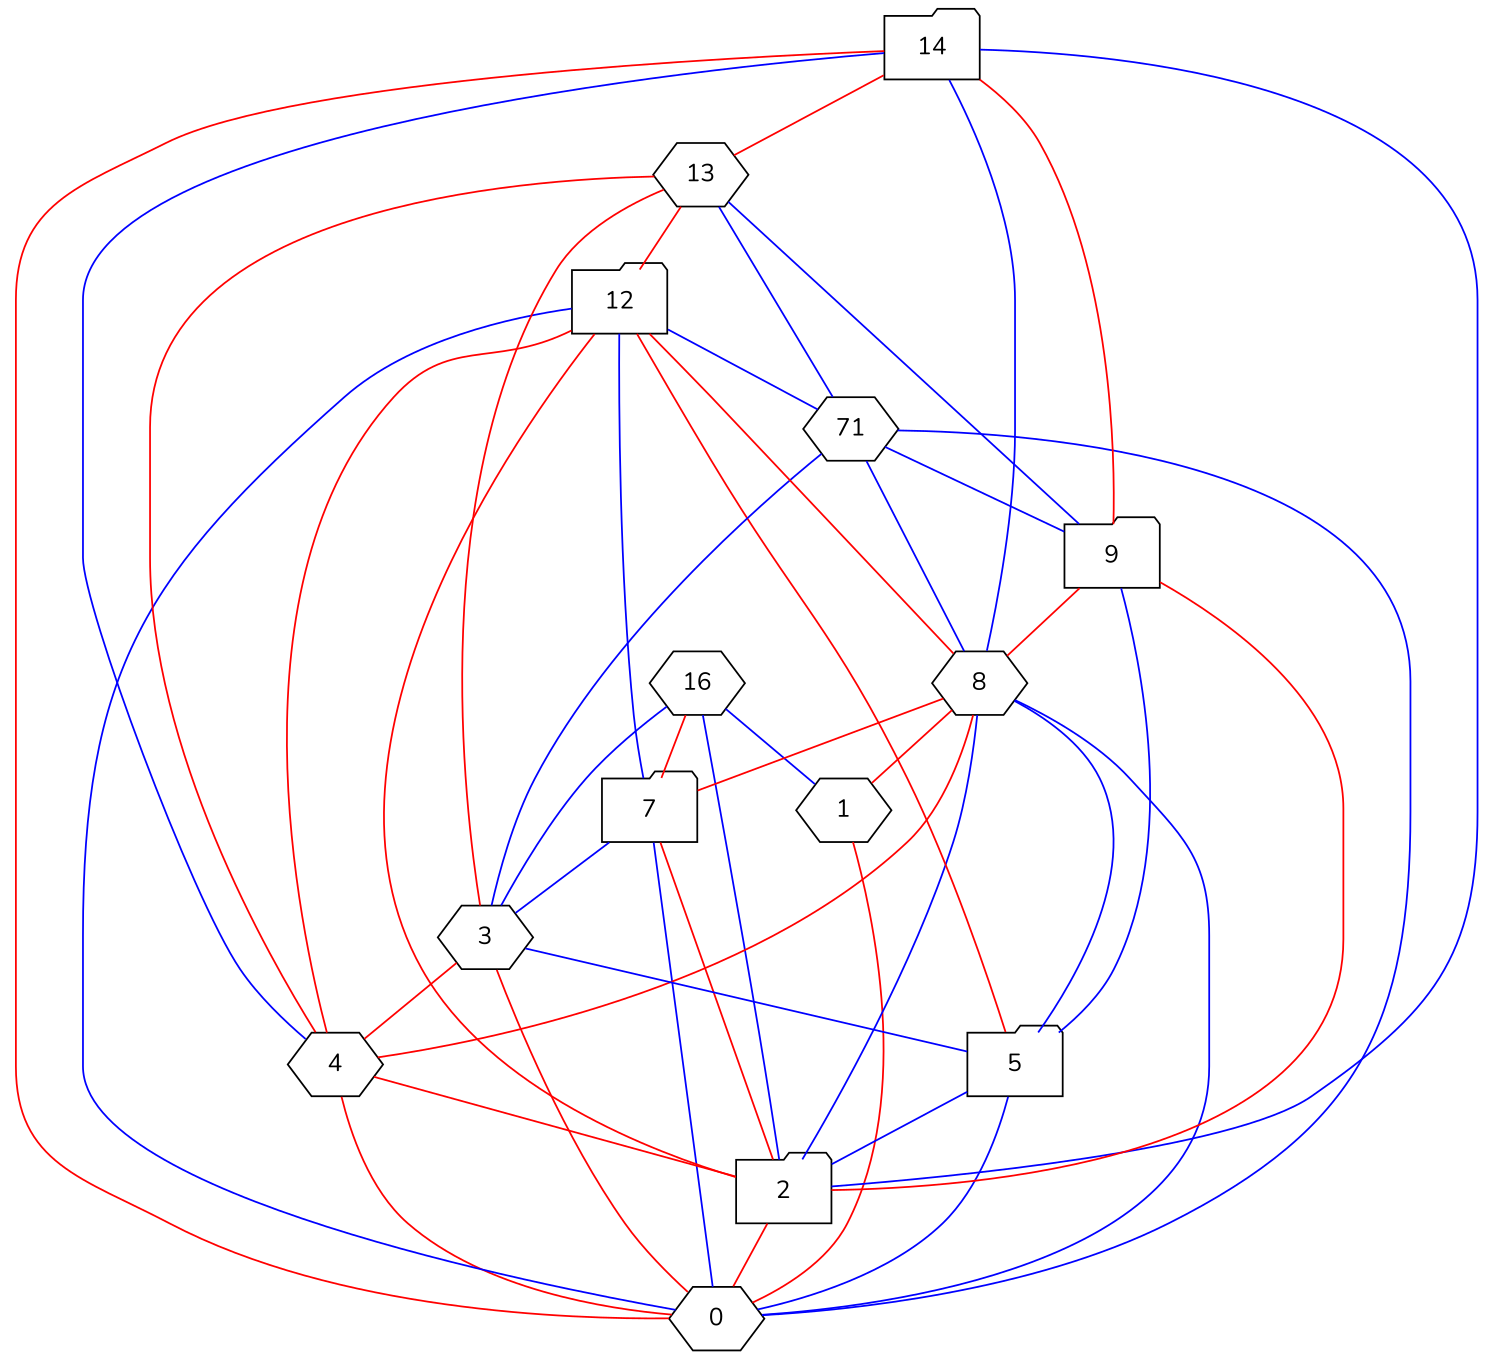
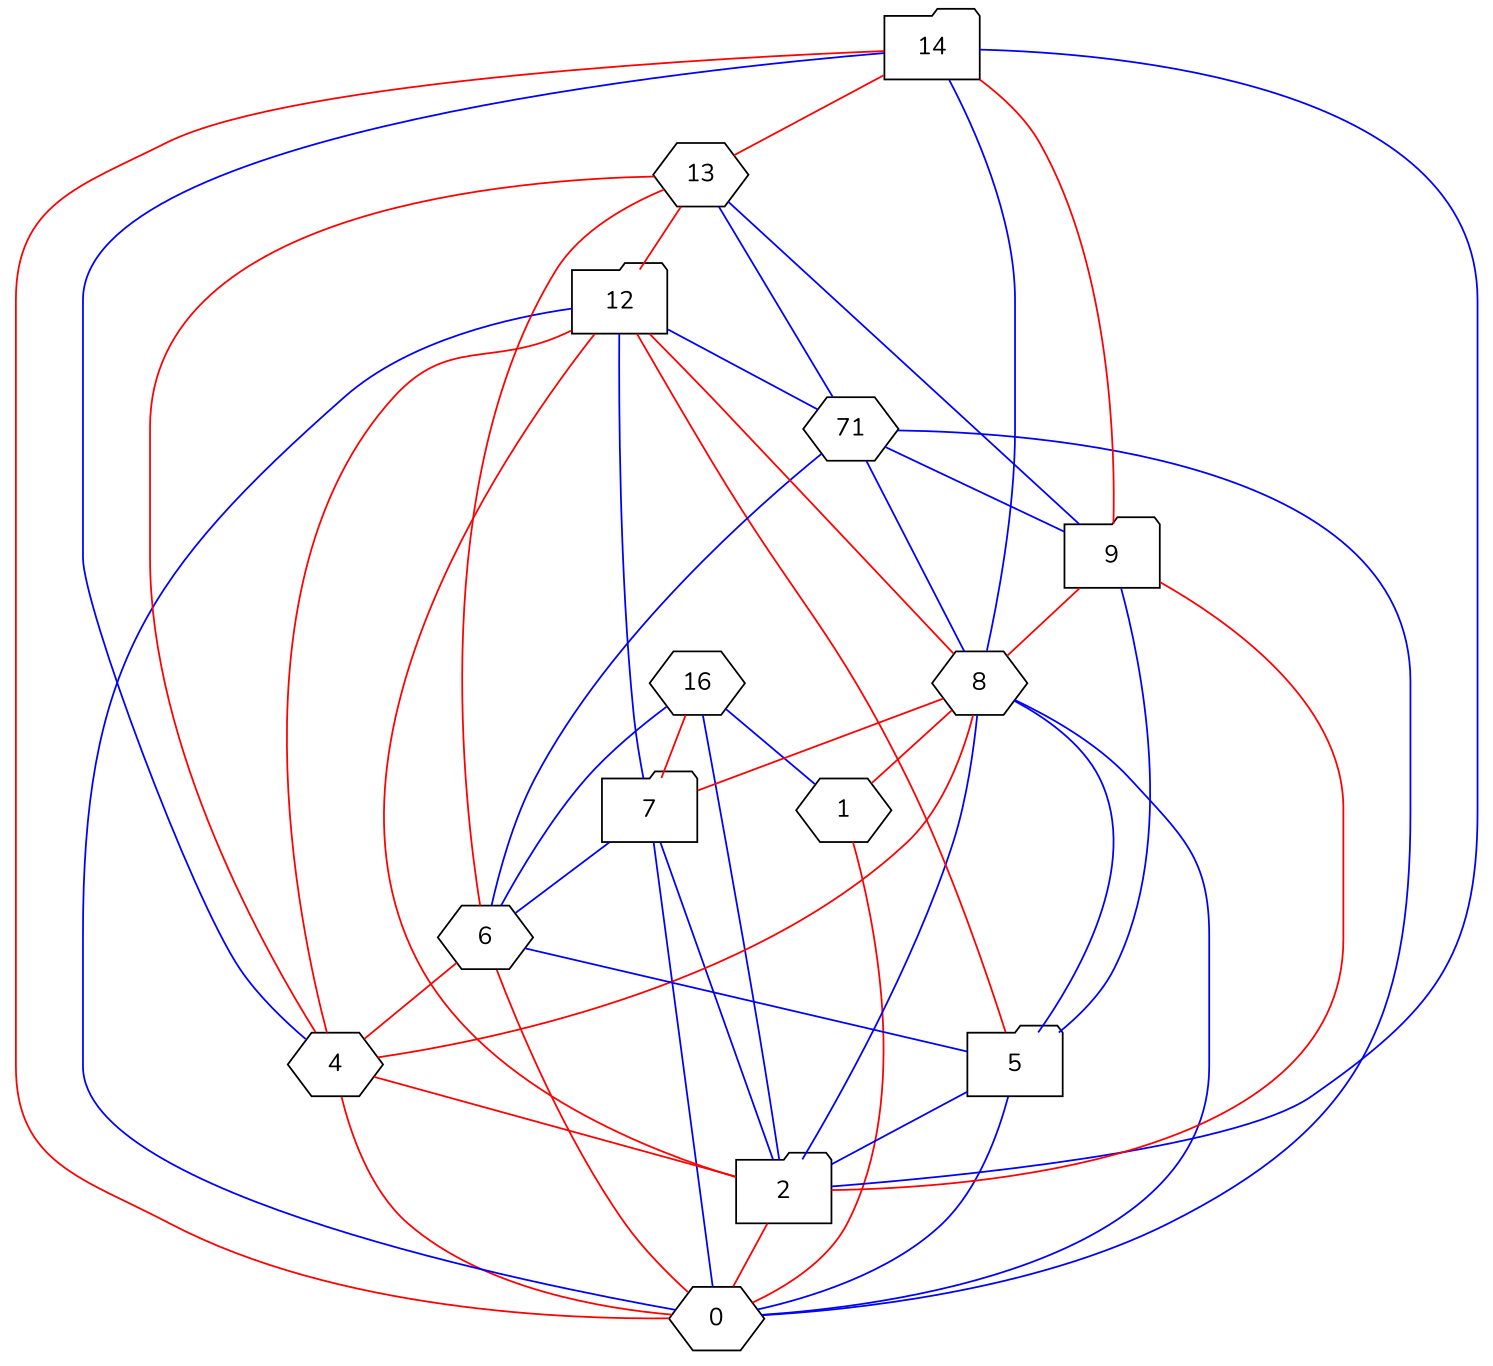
node "3": label "3" -> "6"
edge "2" -> "7": color red -> blue
